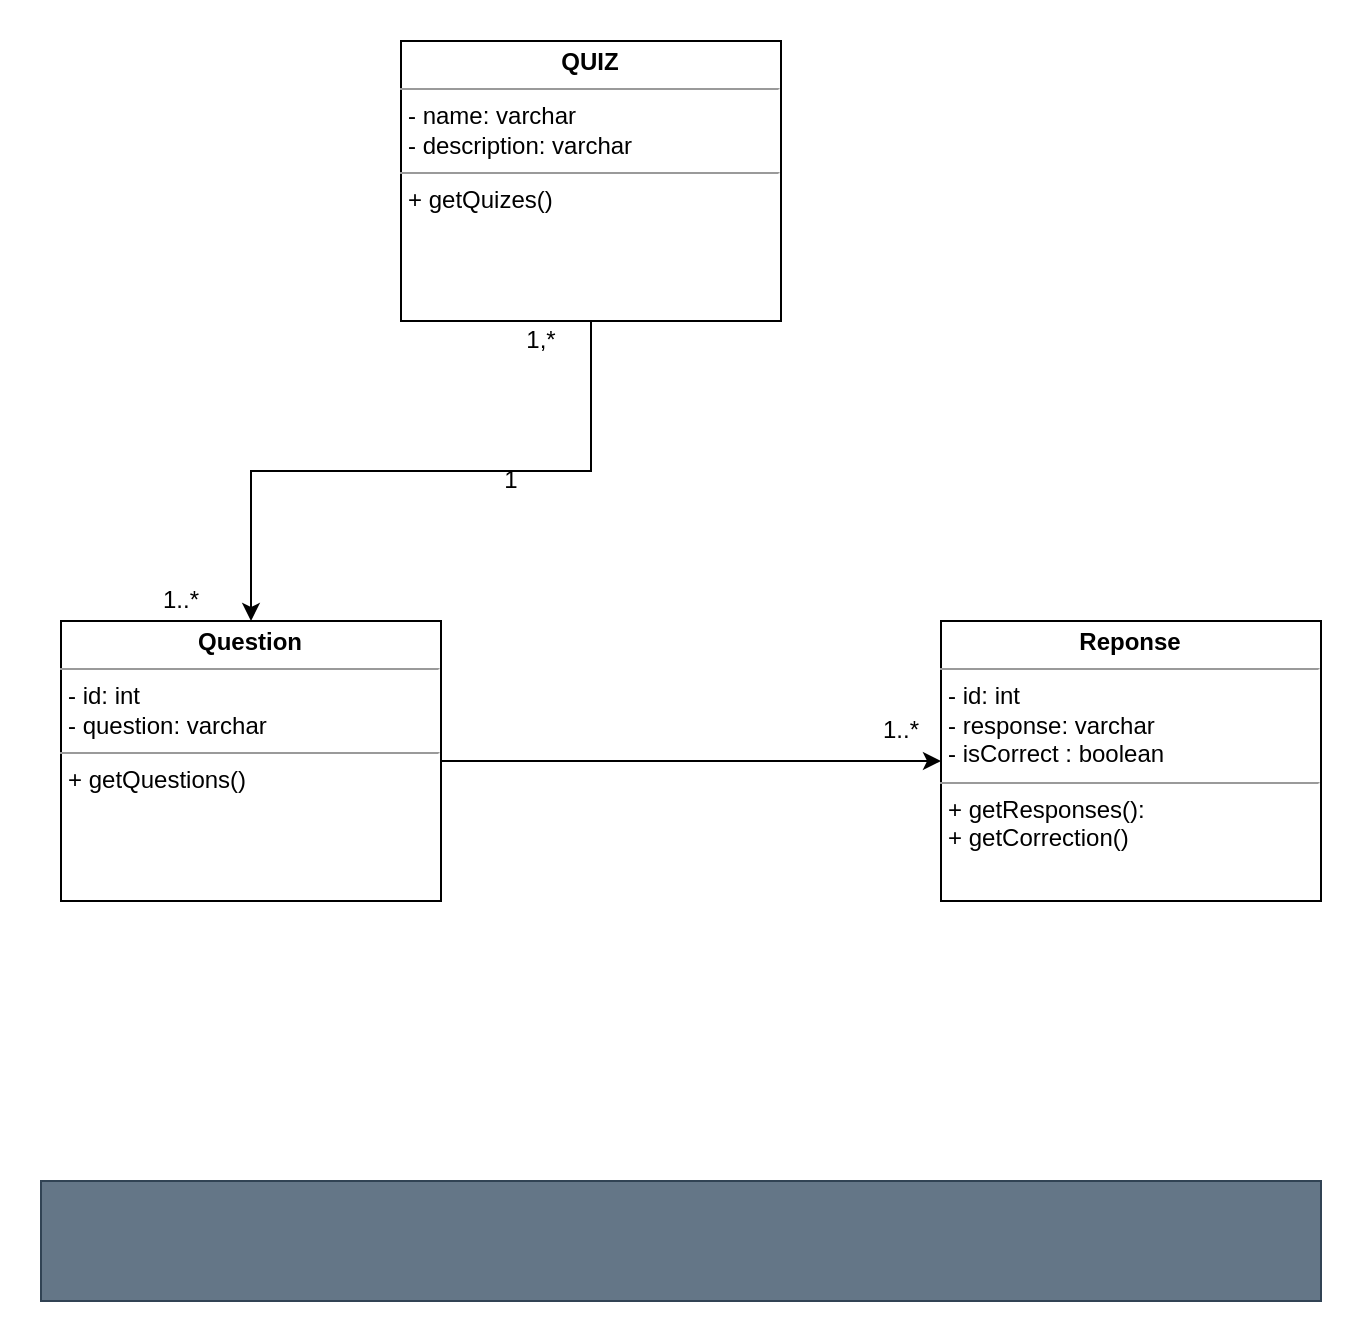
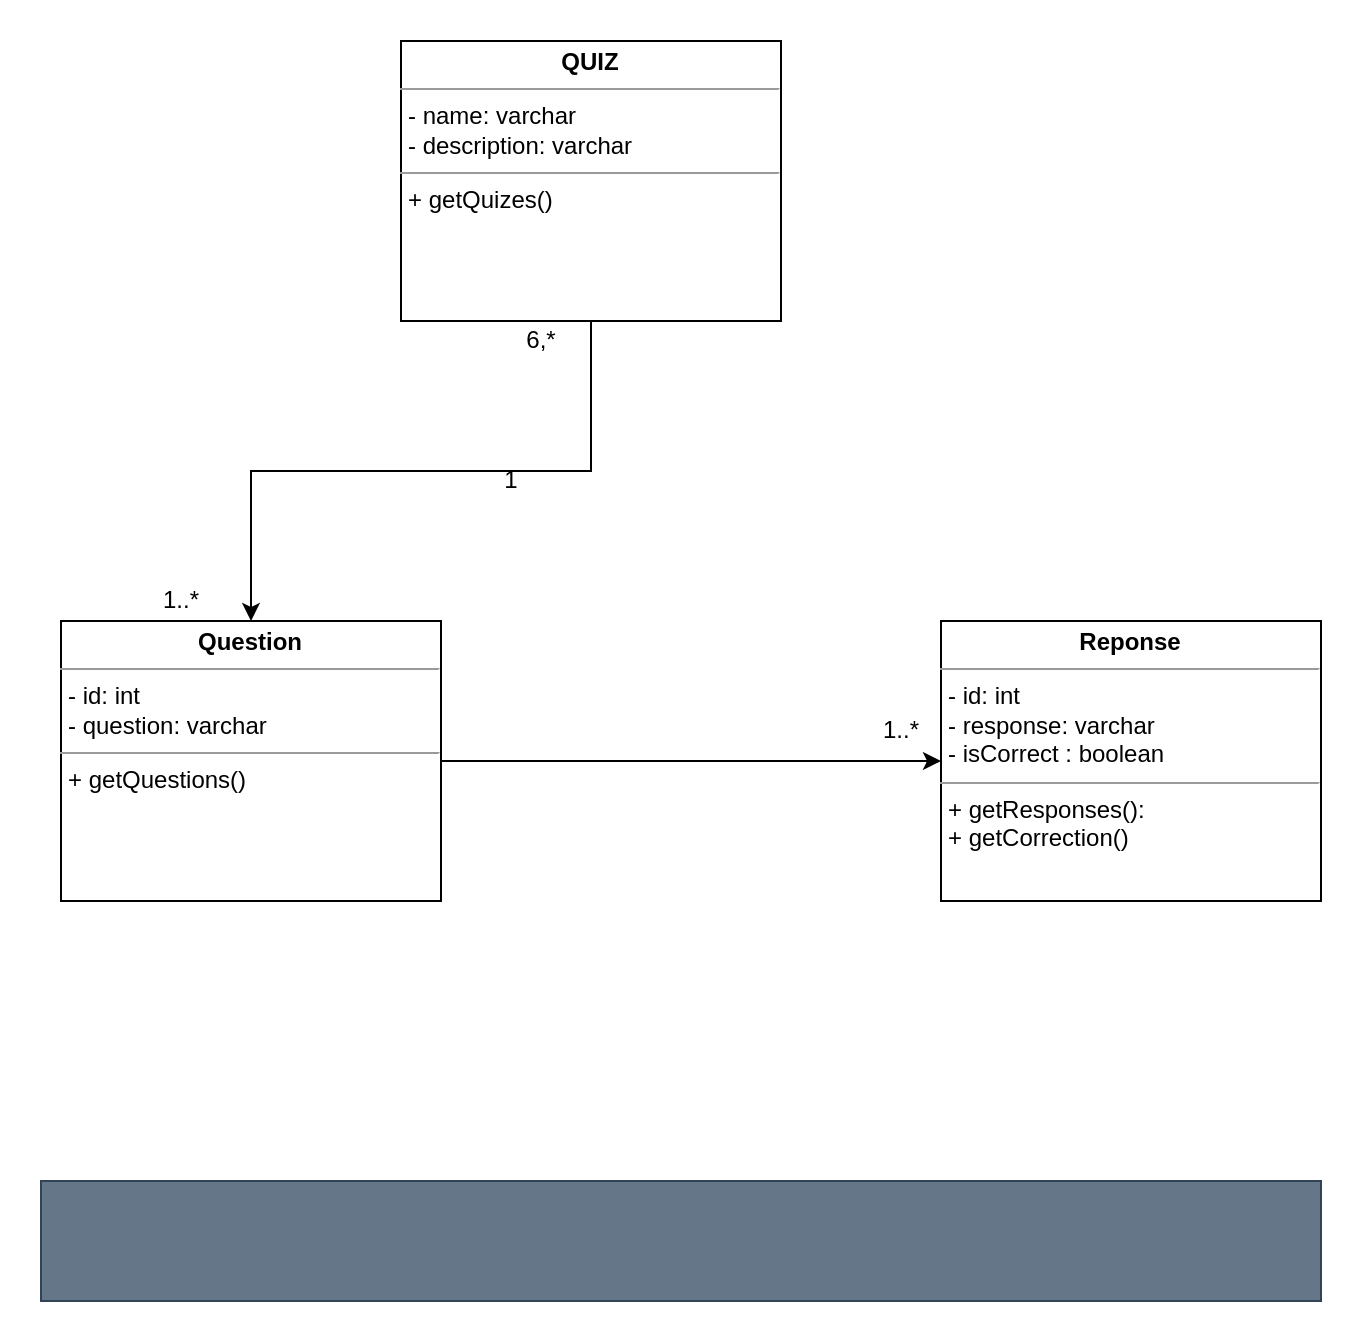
node "1,*": label "1,*" -> "6,*"
